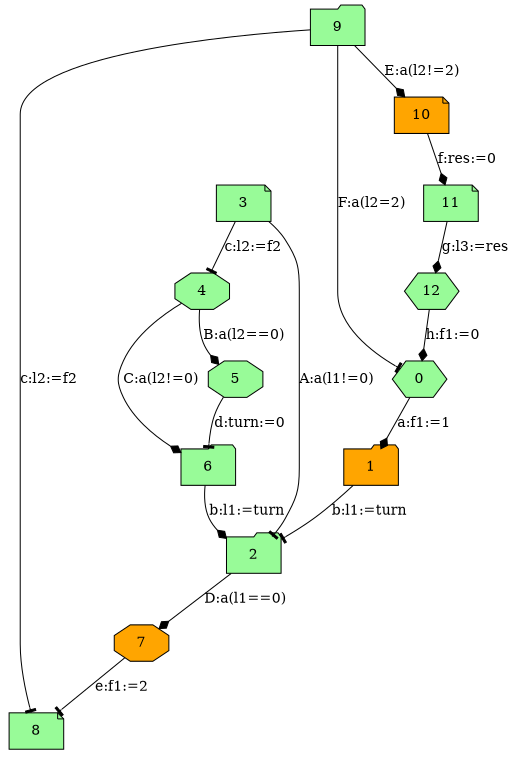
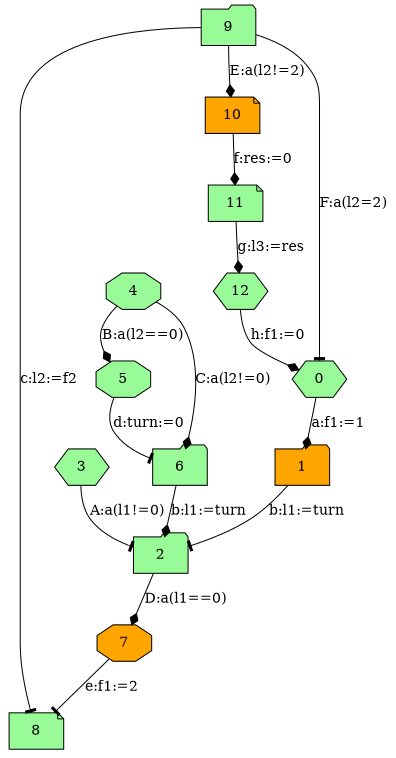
node "3": shape note -> hexagon
edge "3" -> "4": removed, label "c:l2:=f2"
